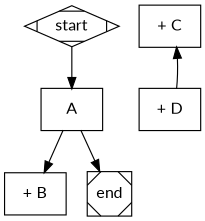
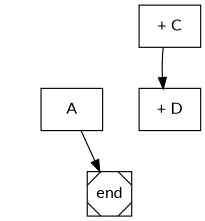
node "start": removed
edge "+ D" -> "+ C": reversed
node "+ B": removed
